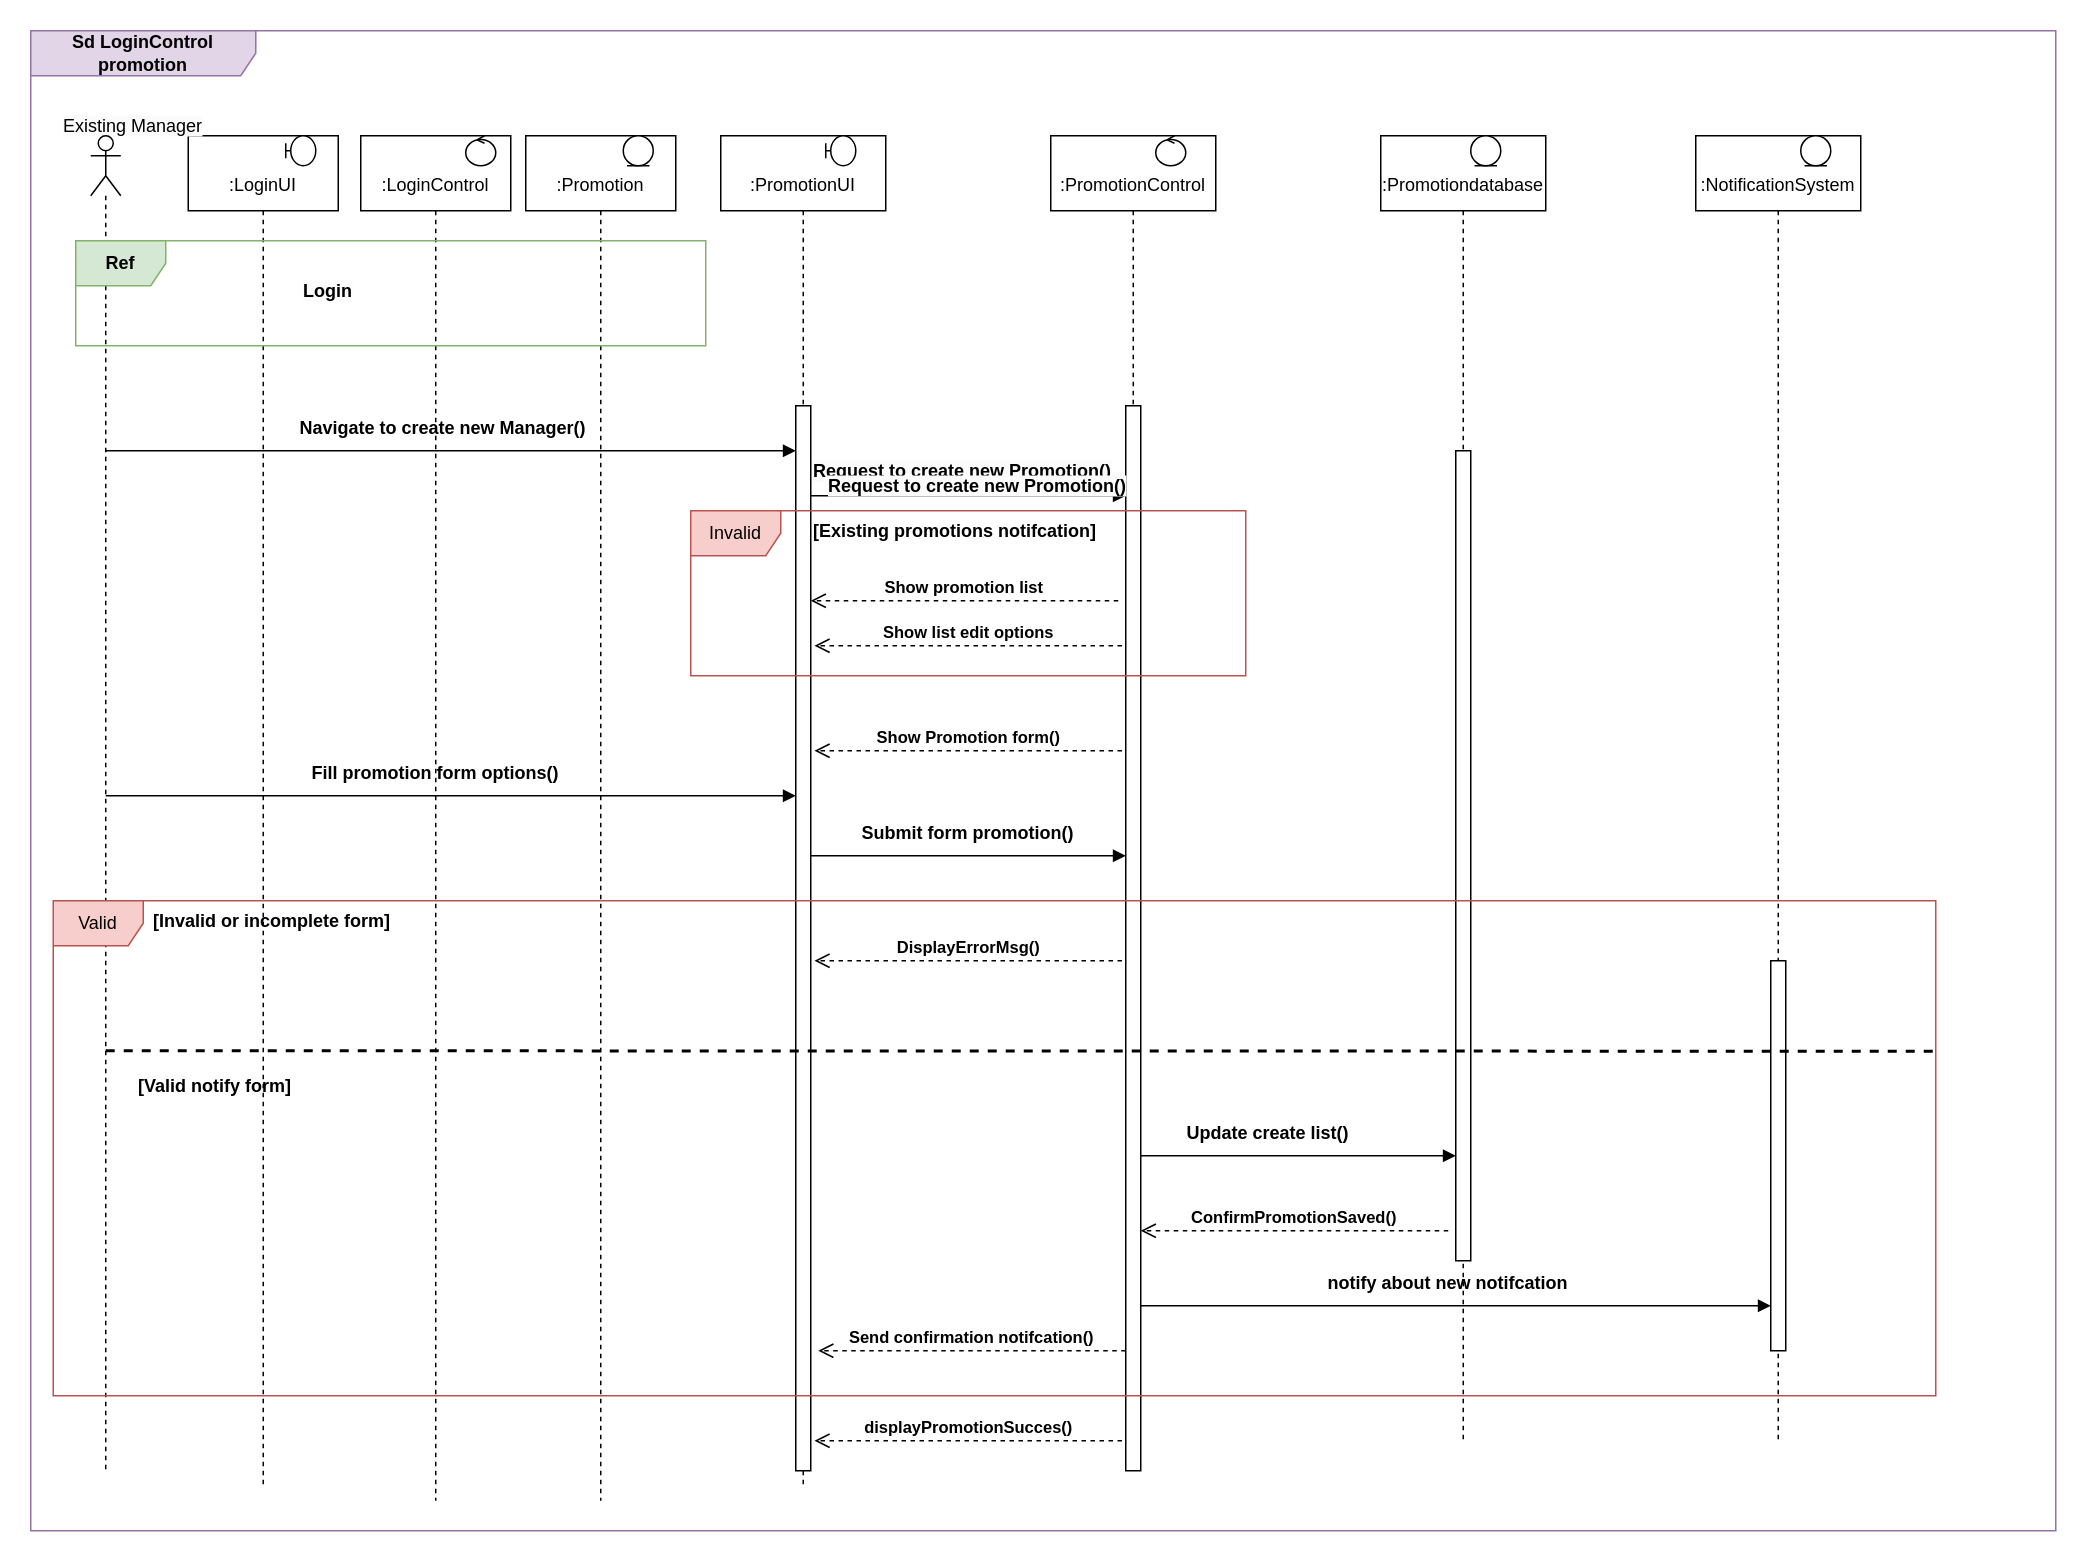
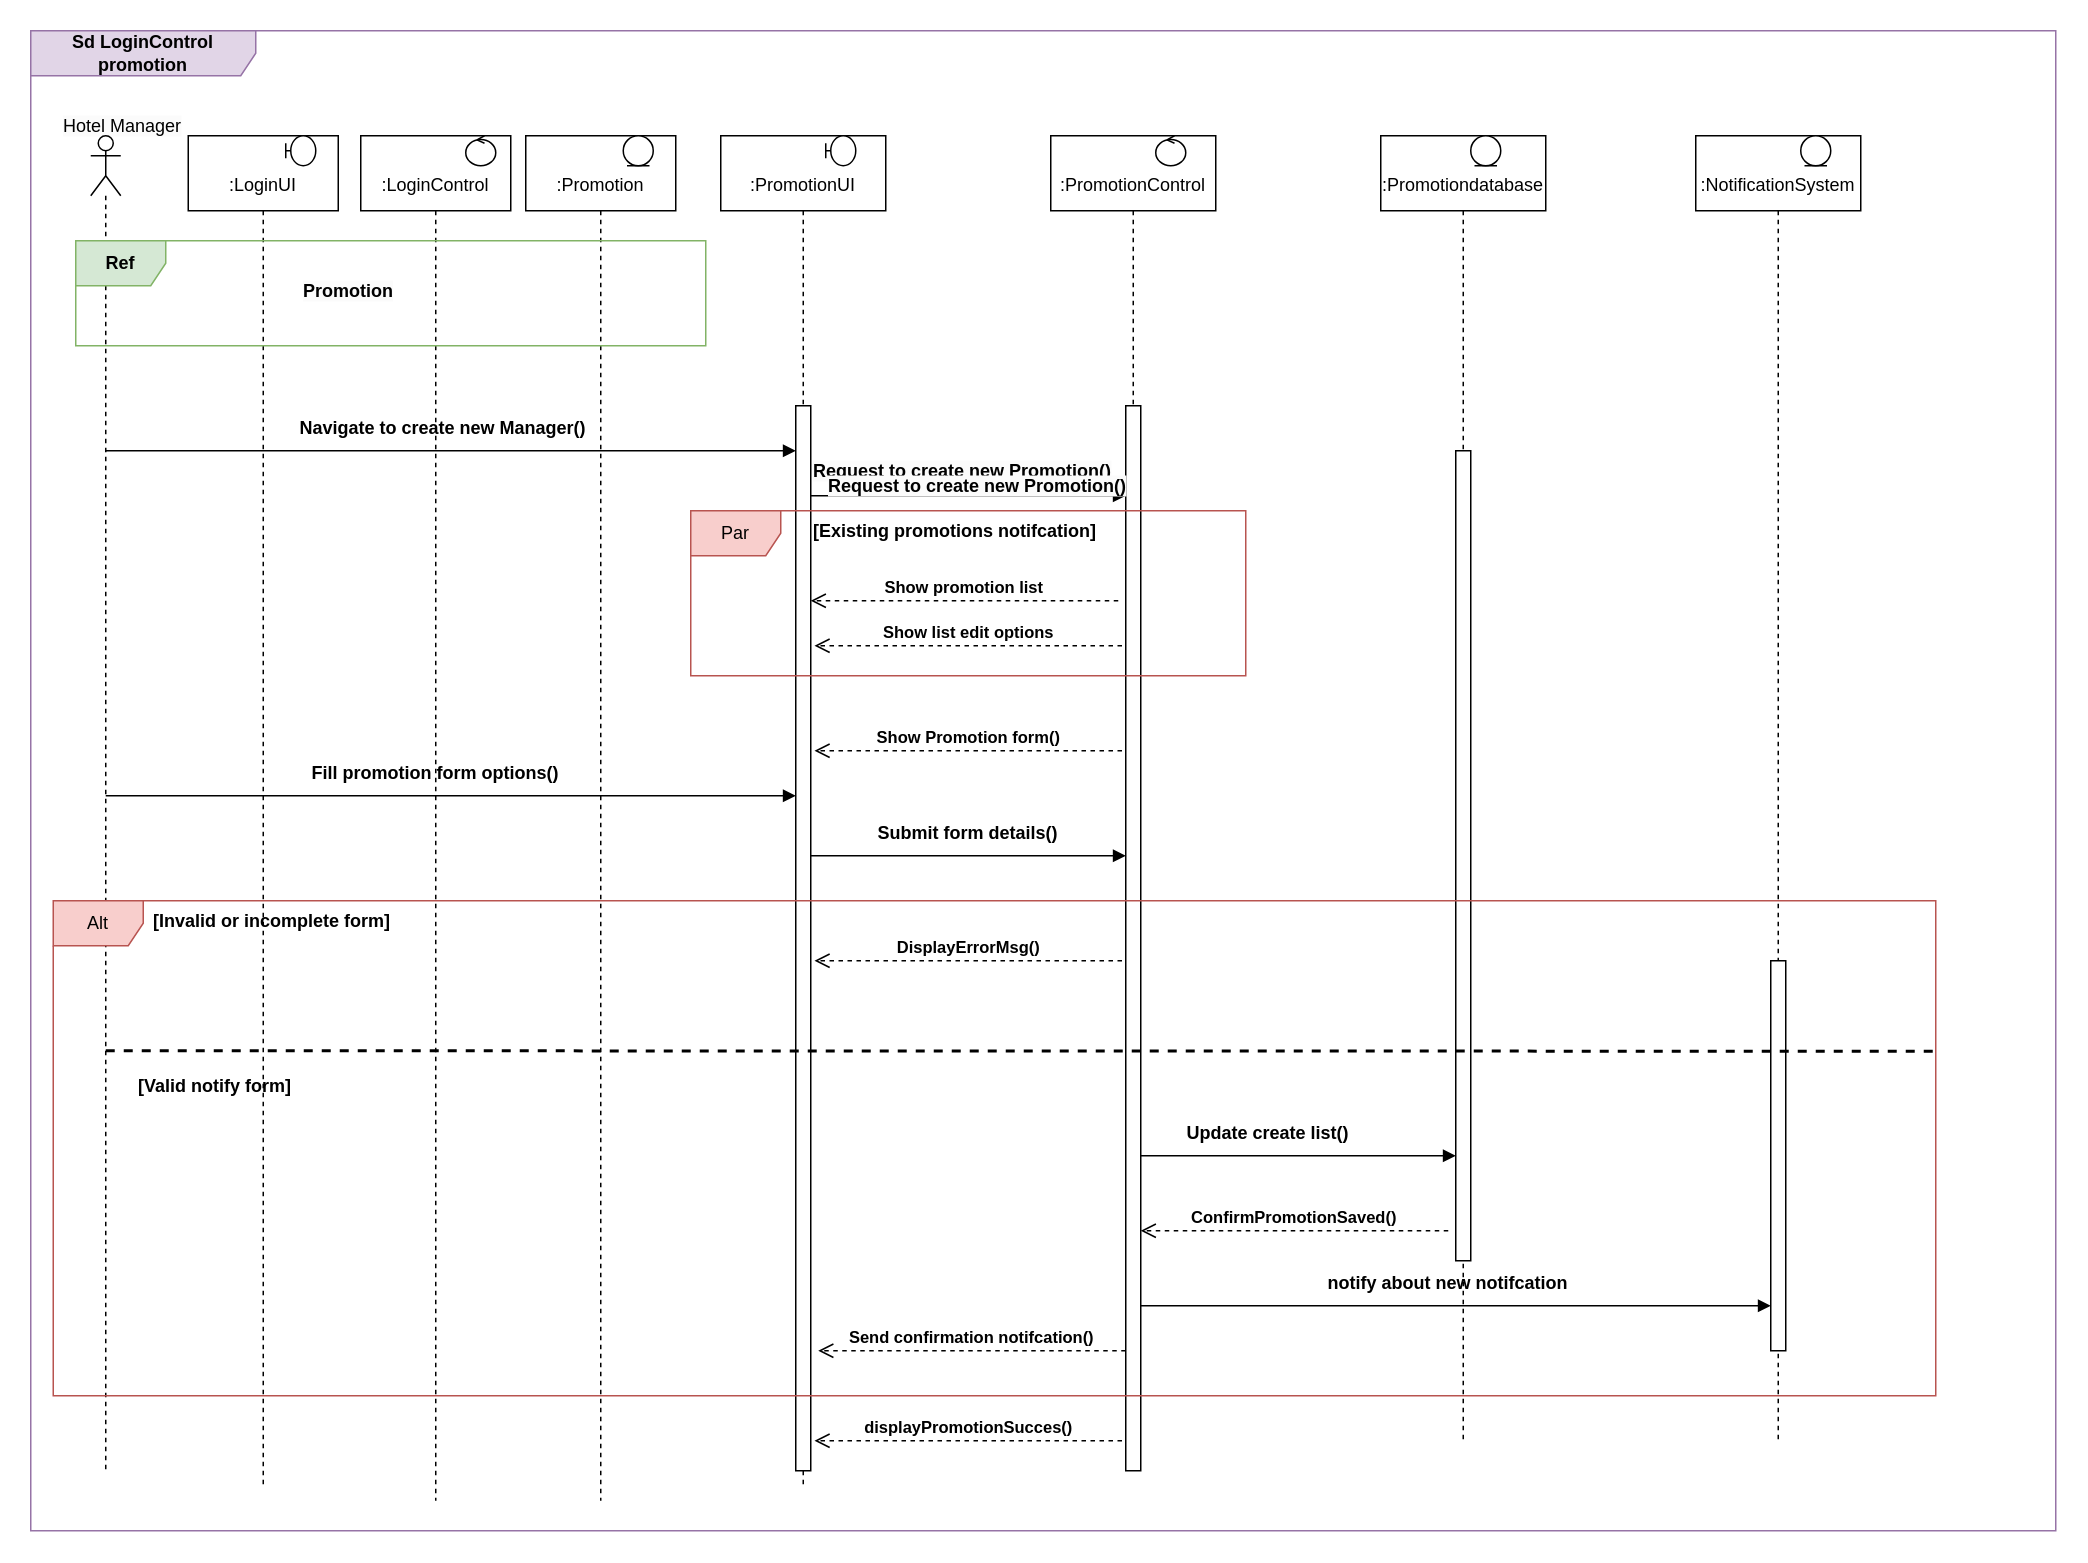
node "Existing Manager": label "Existing Manager" -> "Hotel Manager"
node "Login": label "Login" -> "Promotion"
node "Invalid": label "Invalid" -> "Par"
node "Submit form promotion()": label "Submit form promotion()" -> "Submit form details()"
node "Valid": label "Valid" -> "Alt"
